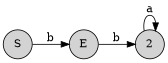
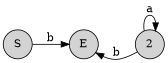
edge "E" -> "2": reversed
